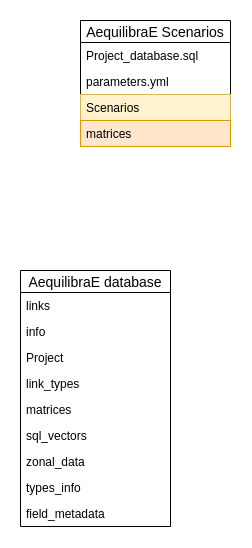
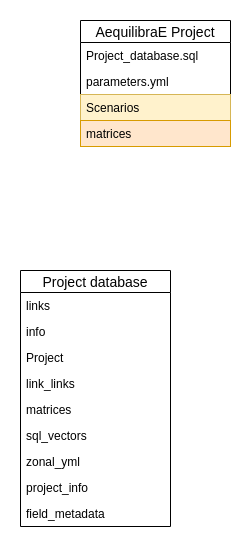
node "AequilibraE Scenarios": label "AequilibraE Scenarios" -> "AequilibraE Project"
node "AequilibraE database": label "AequilibraE database" -> "Project database"
node "link_types": label "link_types" -> "link_links"
node "zonal_data": label "zonal_data" -> "zonal_yml"
node "types_info": label "types_info" -> "project_info"
